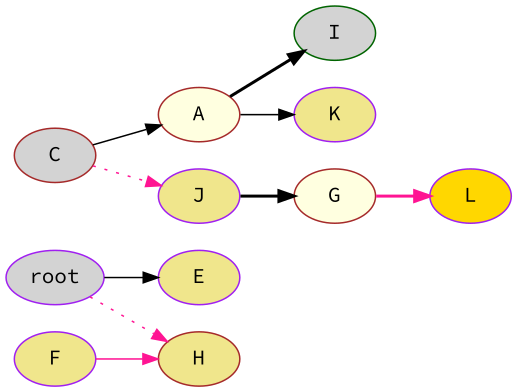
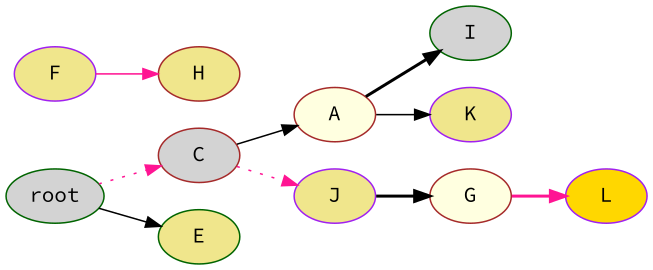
node "root": color purple -> darkgreen
node "E": color purple -> darkgreen
edge "root" -> "H": now "root" -> "C"
